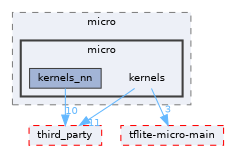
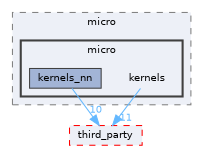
node "tflite-micro-main": removed
